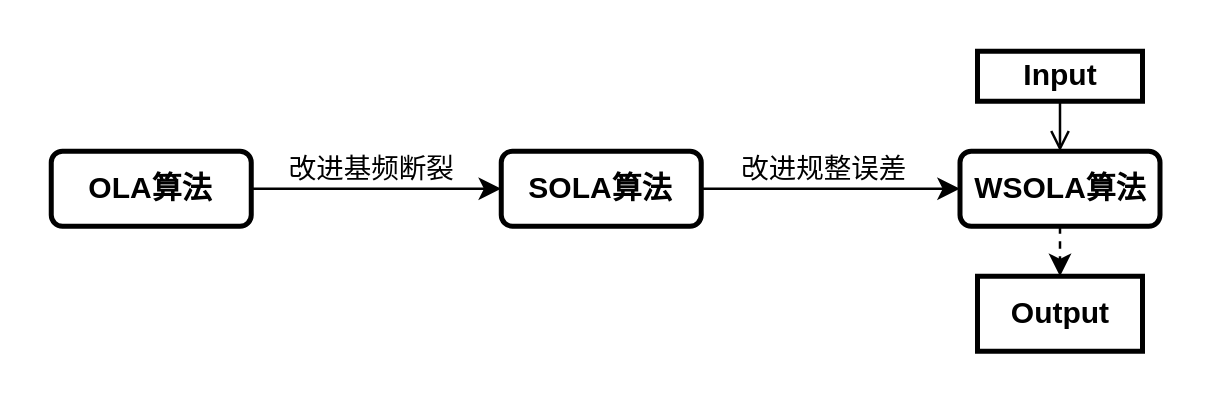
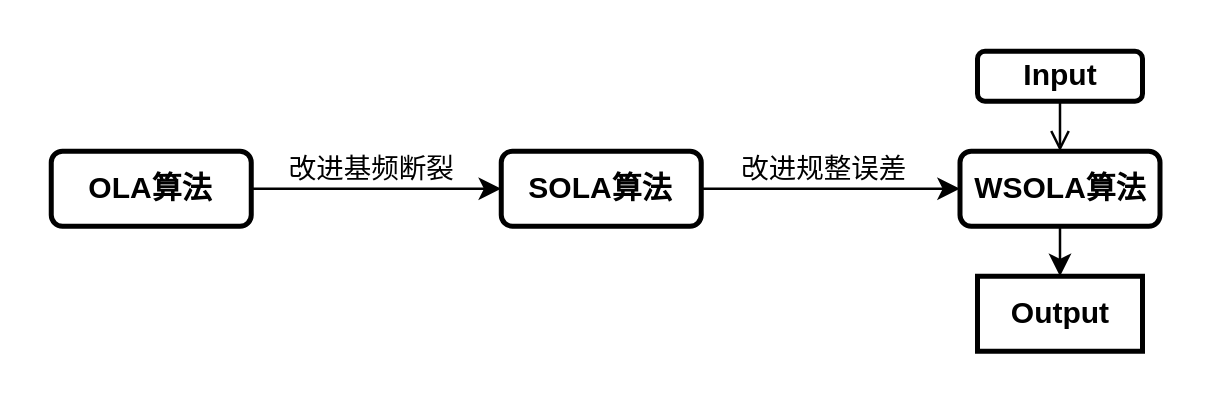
node "Input": shape rectangle -> rounded rectangle
edge "WSOLA算法" -> "Output": style dashed -> solid
